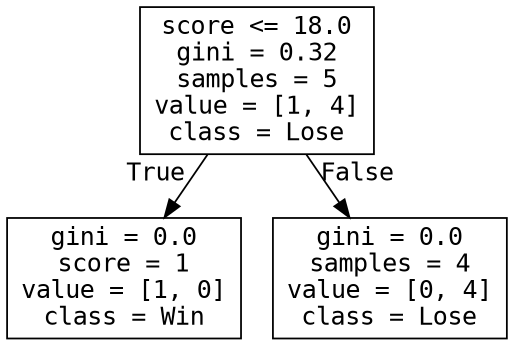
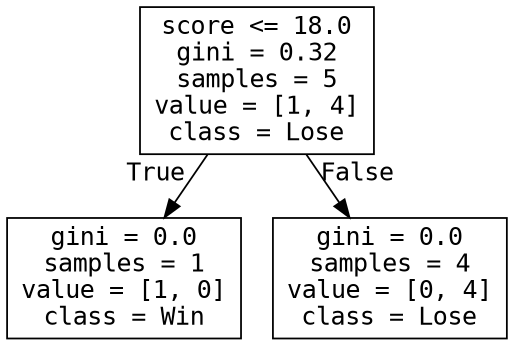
node "gini = 0.0 score = 1 value = [1, 0] class = Win": label "gini = 0.0 score = 1 value = [1, 0] class = Win" -> "gini = 0.0 samples = 1 value = [1, 0] class = Win"
